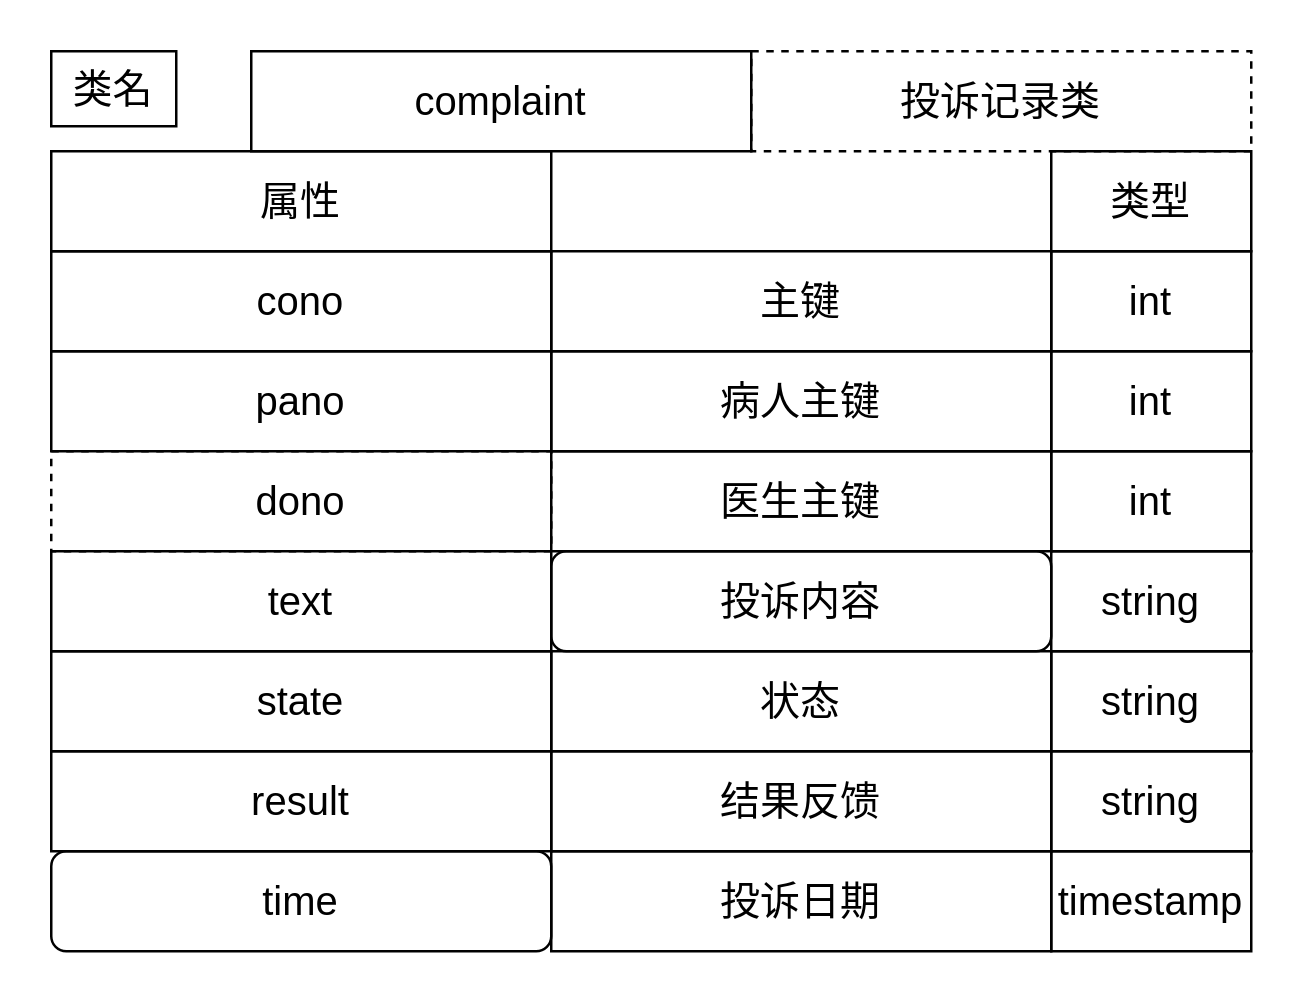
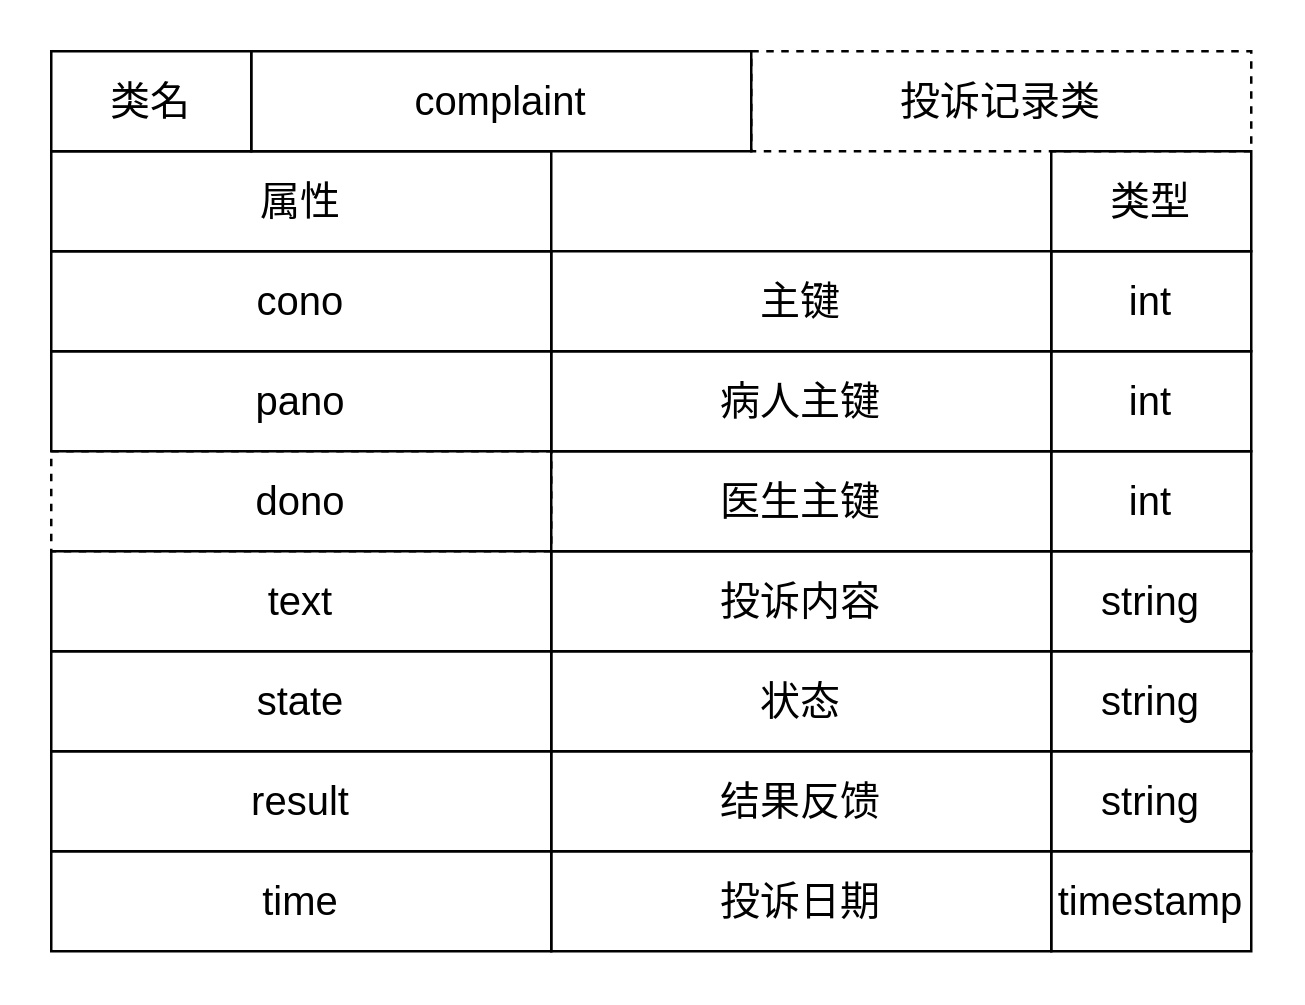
node "类名": size 125x75 -> 200x100
node "投诉内容": shape rounded rectangle -> rectangle
node "time": shape rounded rectangle -> rectangle
